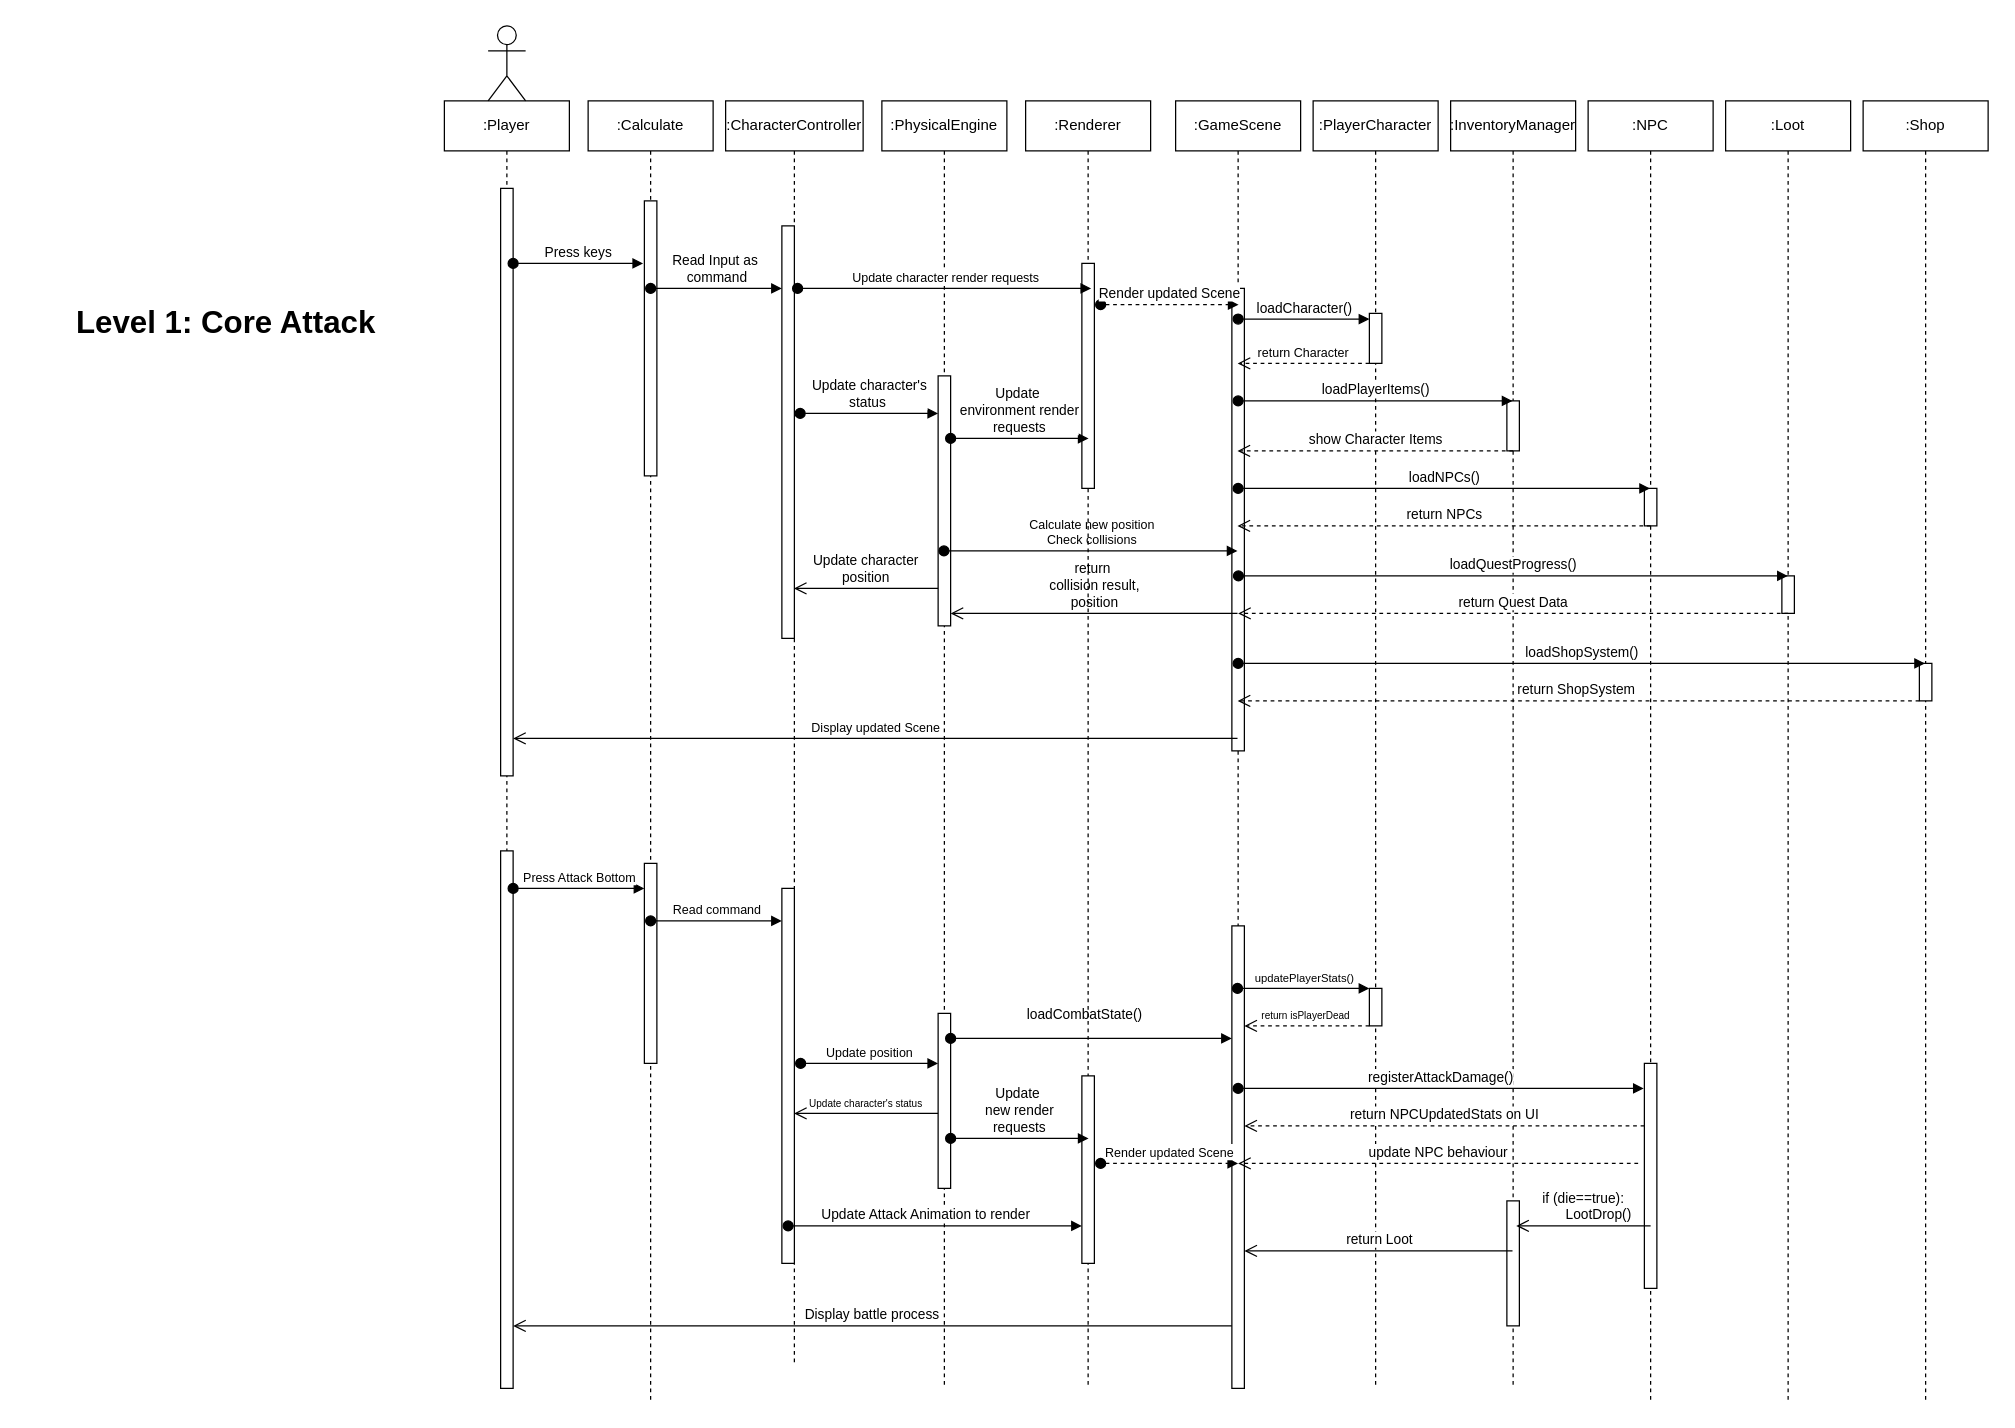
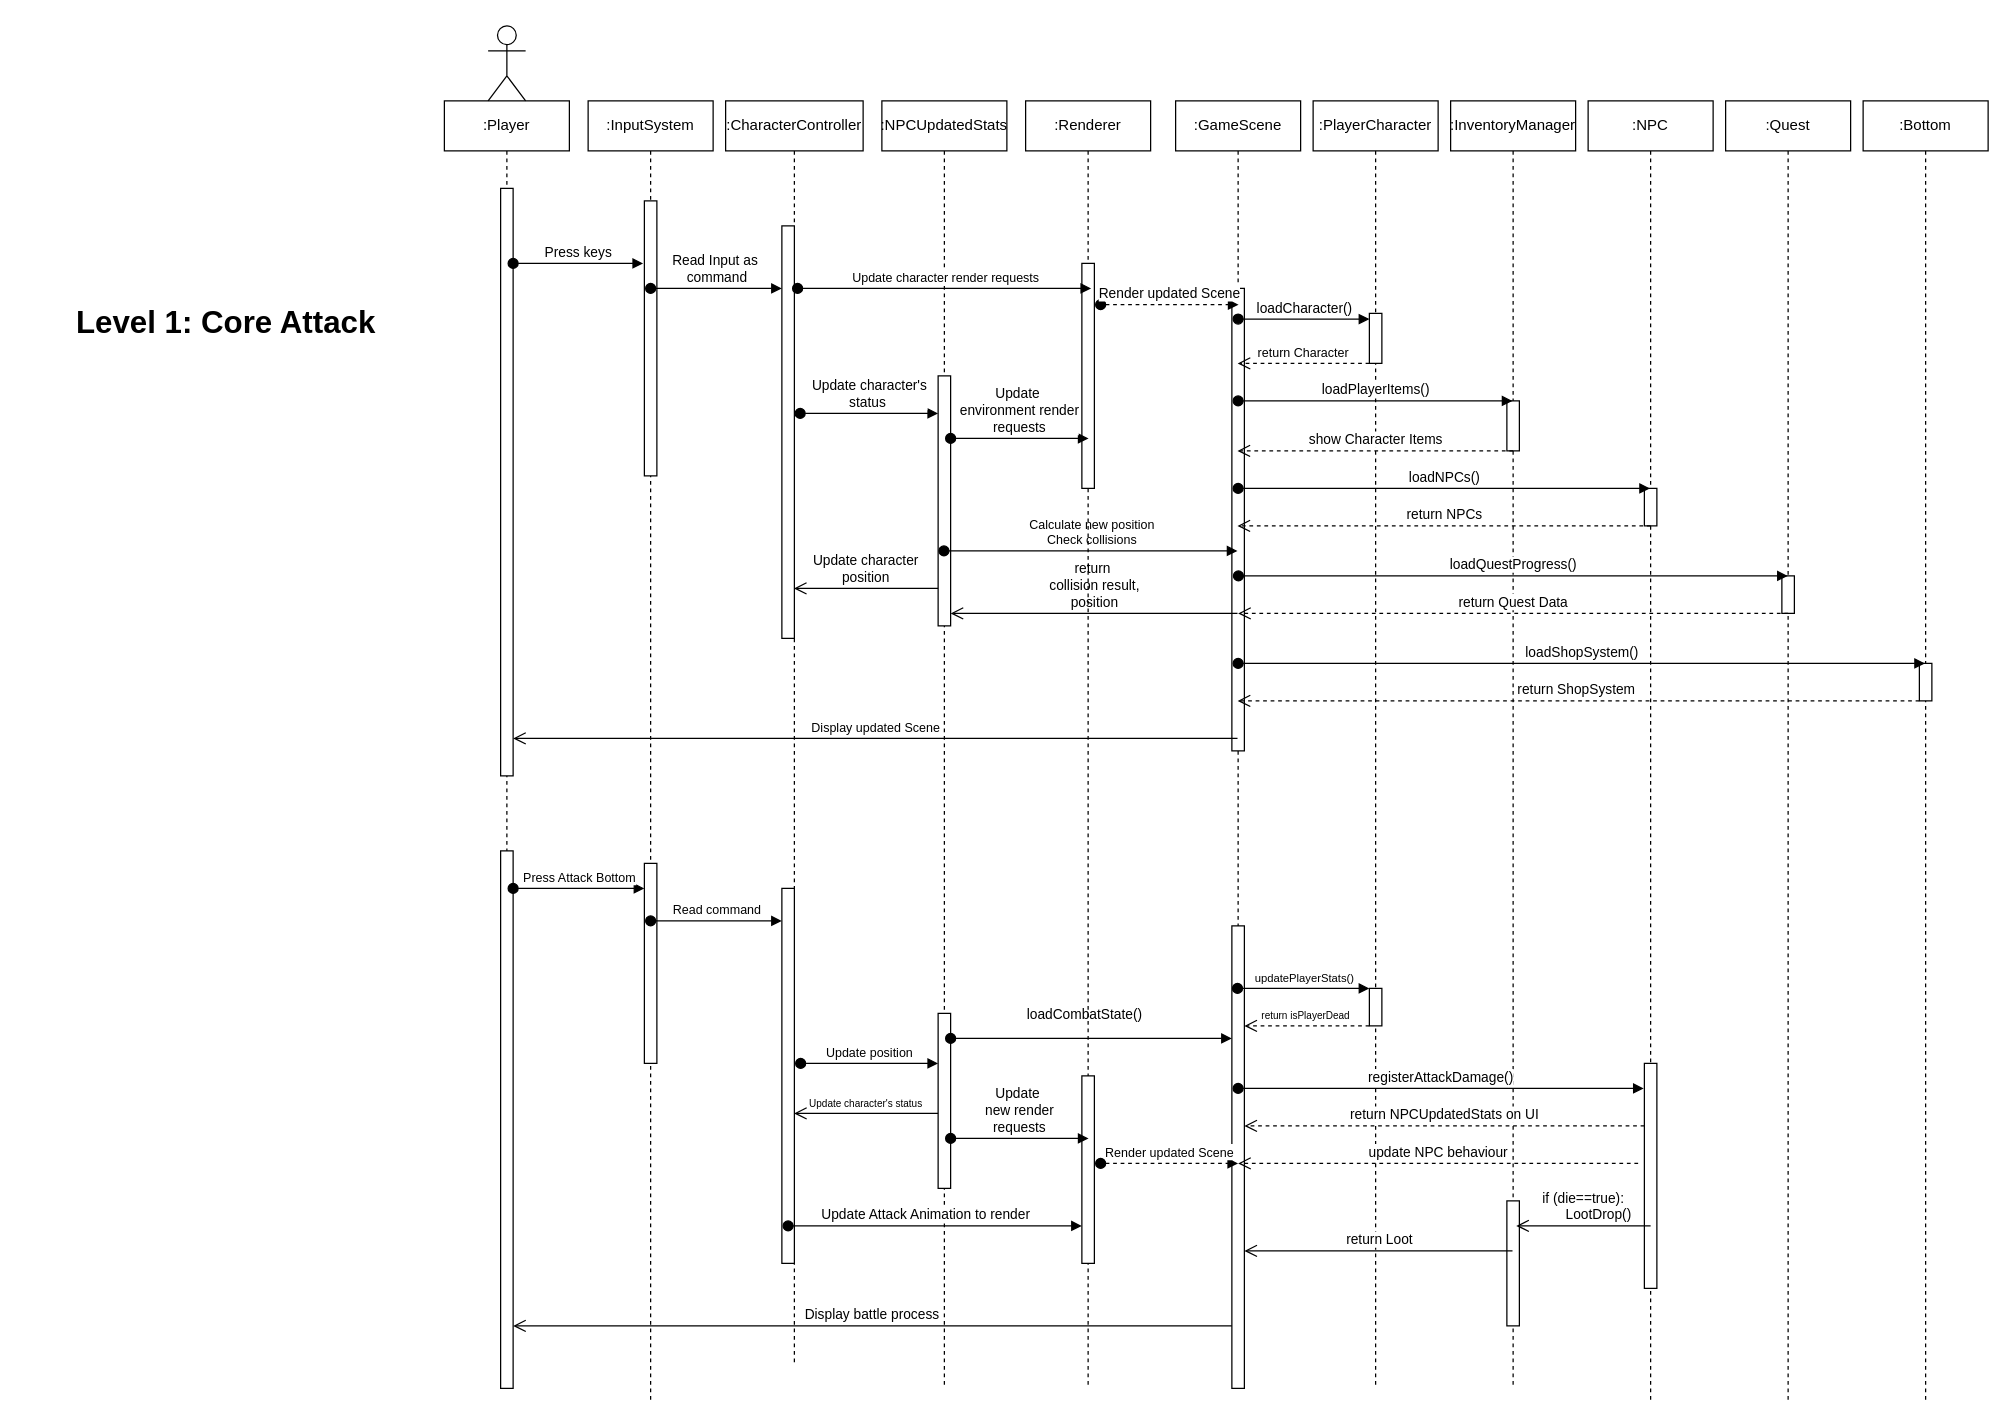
node ":Calculate": label ":Calculate" -> ":InputSystem"
node ":PhysicalEngine": label ":PhysicalEngine" -> ":NPCUpdatedStats"
node ":Loot": label ":Loot" -> ":Quest"
node ":Shop": label ":Shop" -> ":Bottom"
